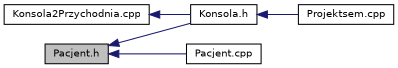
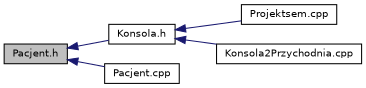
edge "Konsola.h" -> "Konsola2Przychodnia.cpp": reversed
